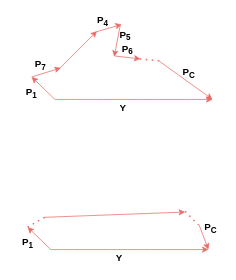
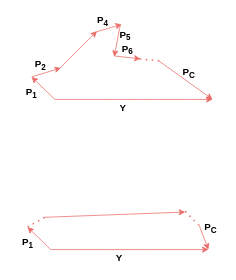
node "P7": label "P7" -> "P2"
